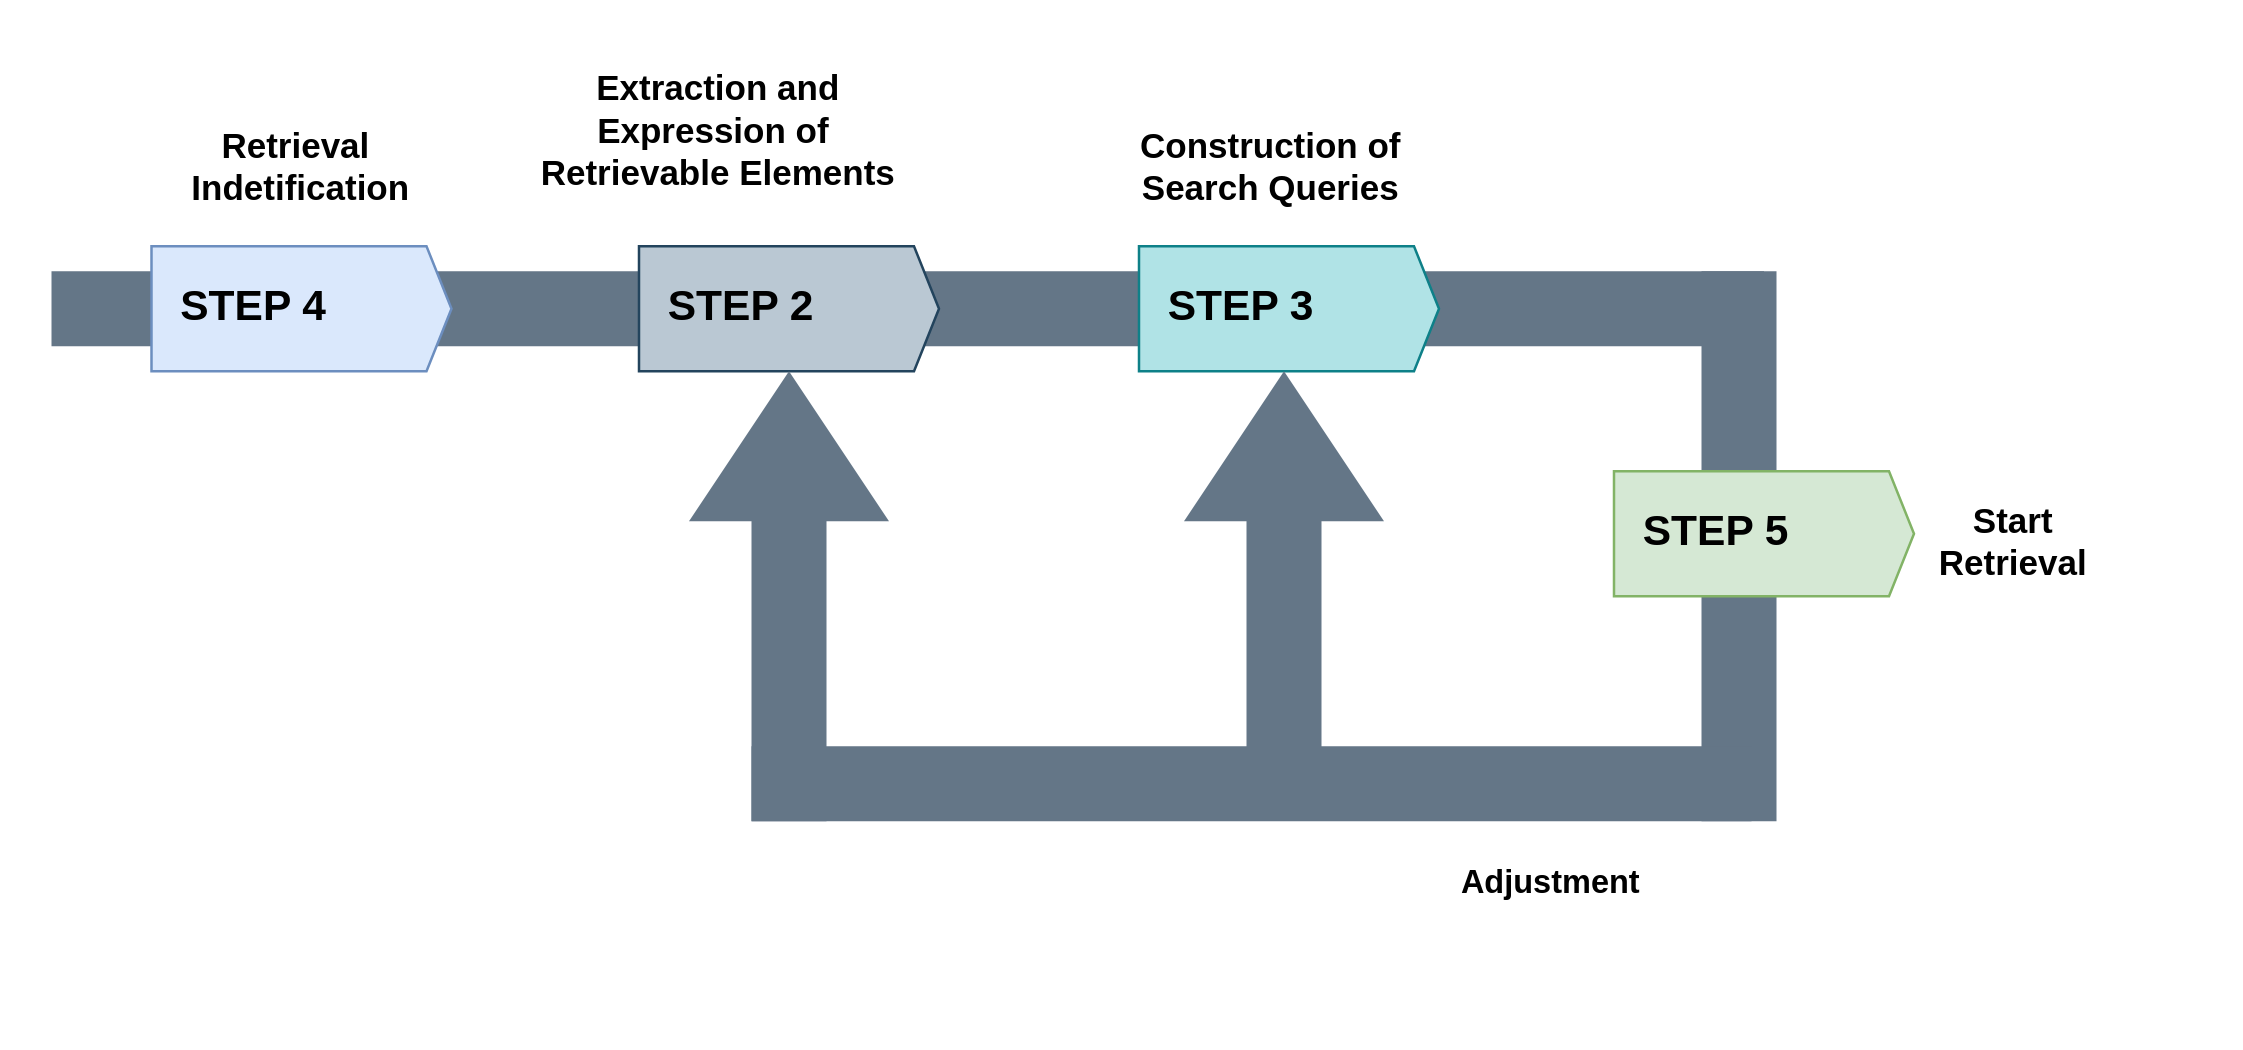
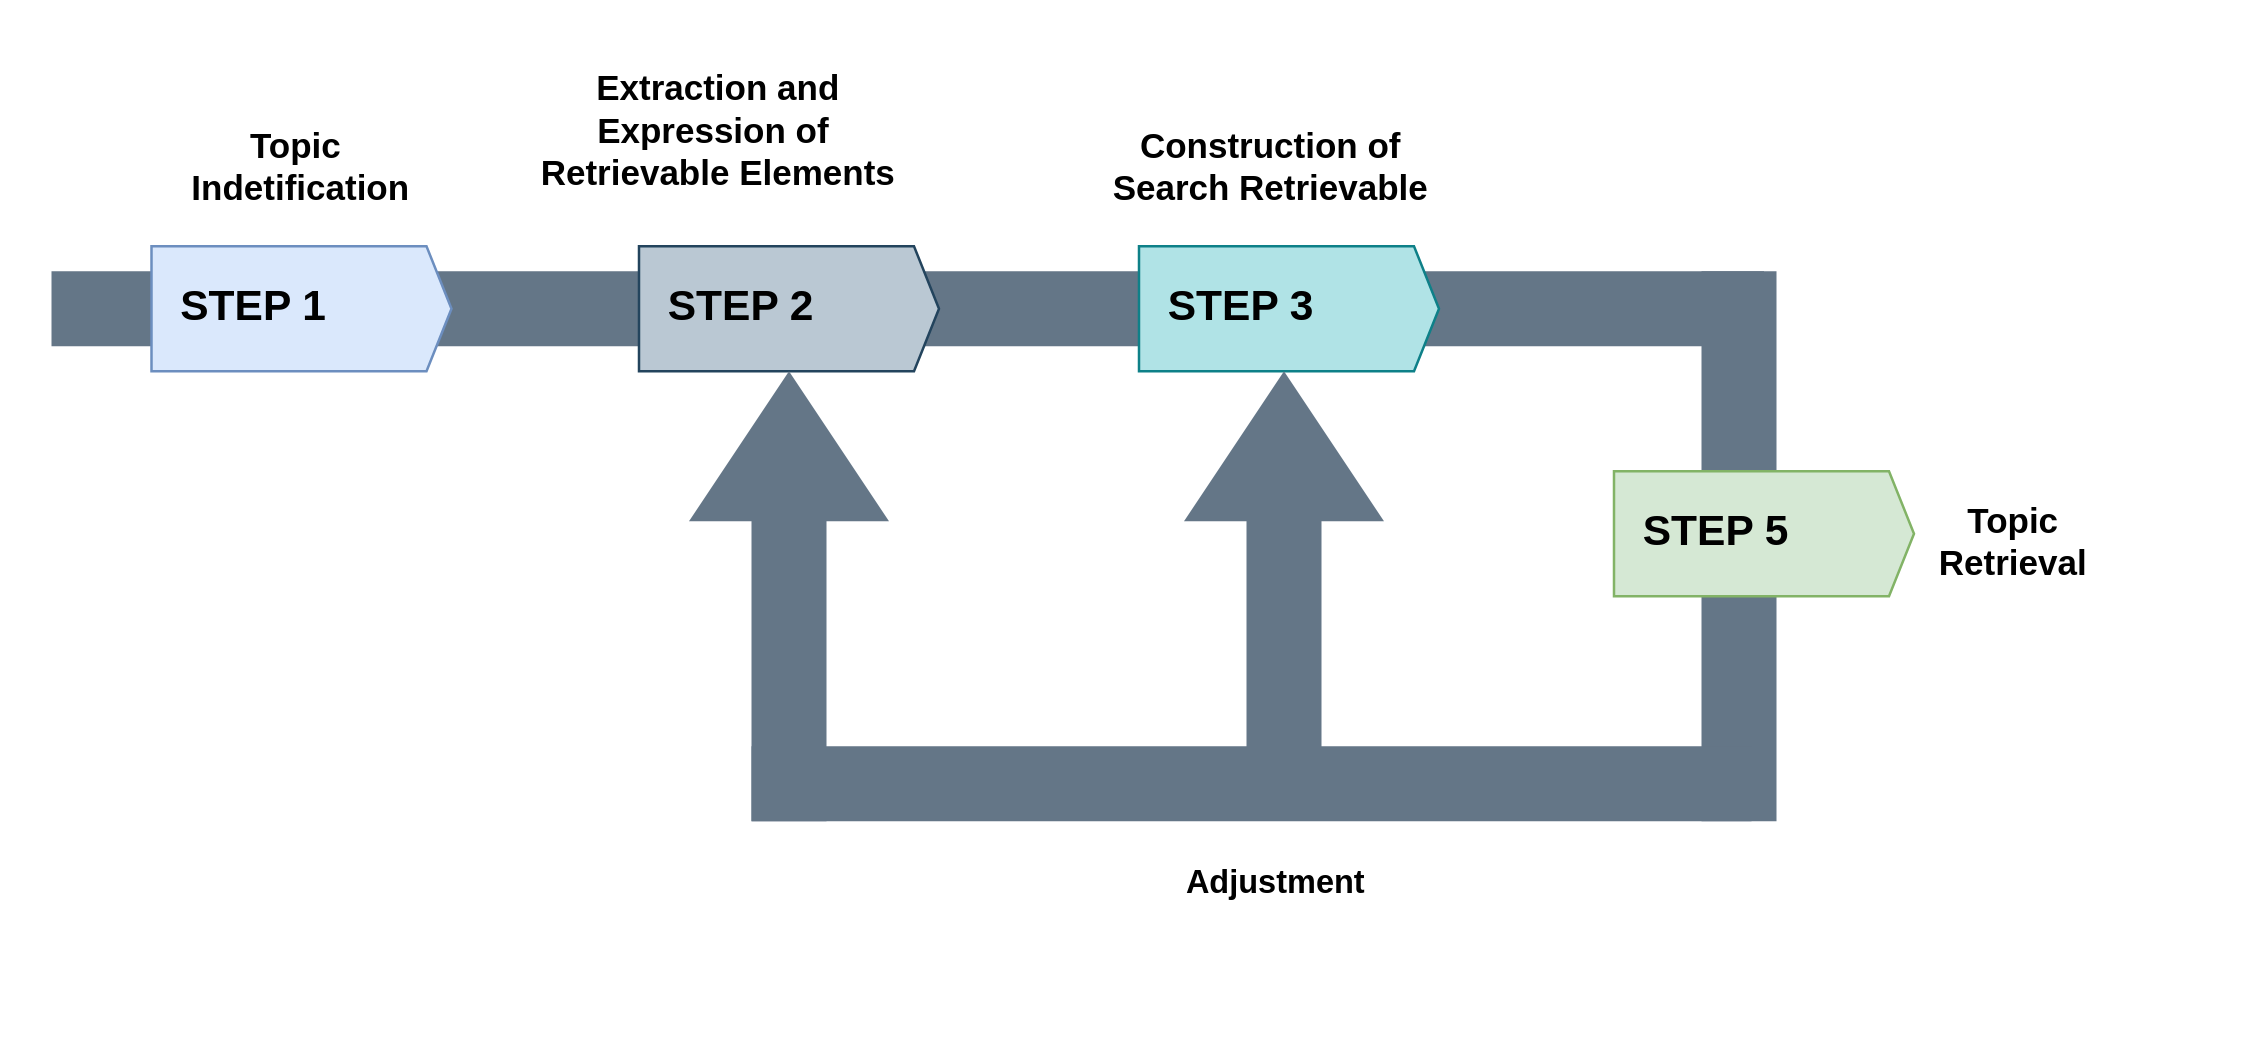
node "Retrieval Indetification": label "Retrieval Indetification" -> "Topic Indetification"
node "Construction of Search Queries": label "Construction of Search Queries" -> "Construction of Search Retrievable"
node "STEP 4": label "STEP 4" -> "STEP 1"
node "Start Retrieval": label "Start Retrieval" -> "Topic Retrieval"
node "Adjustment": moved (1551, 921) -> (1276, 921)
